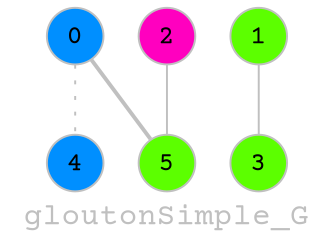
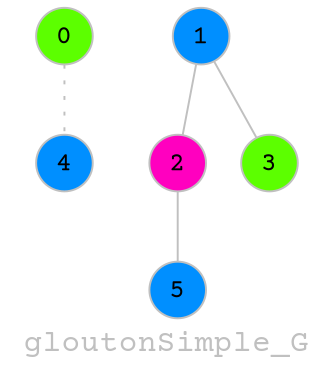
node "0": fillcolor #008fff -> #5cff00
node "1": fillcolor #5cff00 -> #008fff
edge "0" -- "5": removed
edge "1" -- "2": added
node "5": fillcolor #5cff00 -> #008fff
